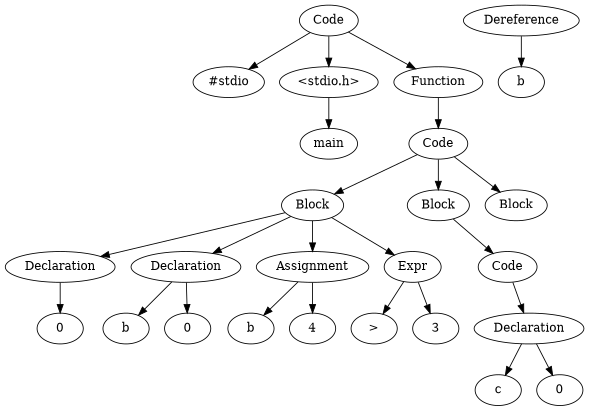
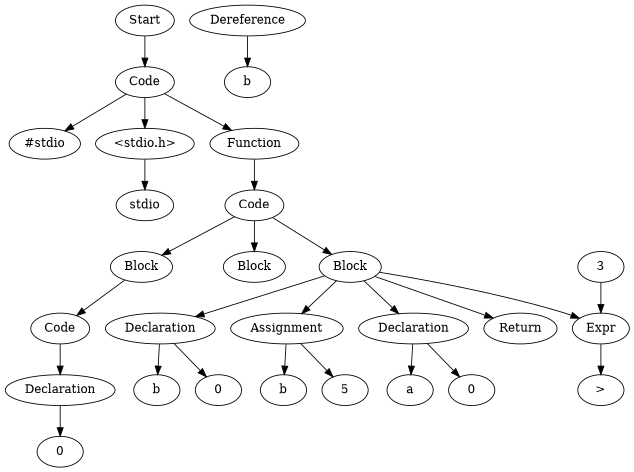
node "Start": added
node "main": label "main" -> "stdio"
edge "Expr" -> "3": reversed
node "4": label "4" -> "5"
node "Return": added
node "a": added
node "c": removed
